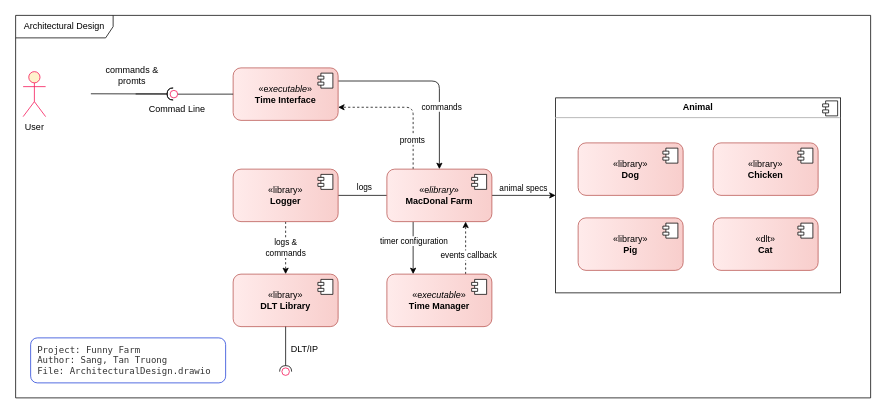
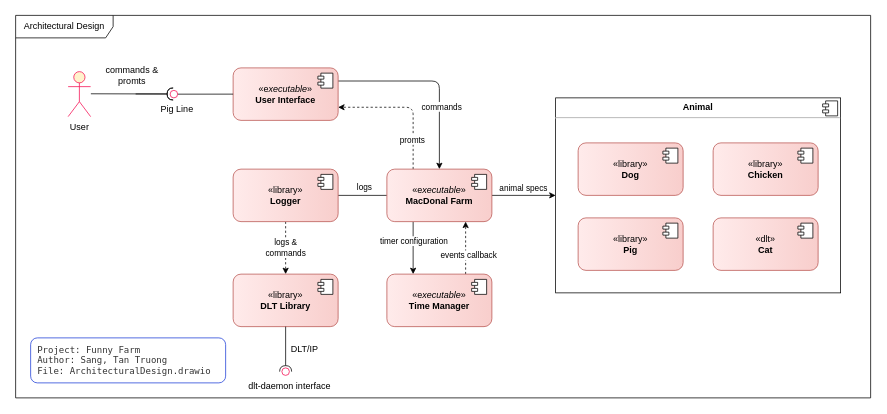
node "User": moved (34, 94) -> (79, 94)
node "«executable» Time Interface": label "«executable» Time Interface" -> "«executable» User Interface"
node "Commad Line": label "Commad Line" -> "Pig Line"
node "«elibrary» MacDonal Farm": label "«elibrary» MacDonal Farm" -> "«executable» MacDonal Farm"
node "dlt-daemon interface": added
